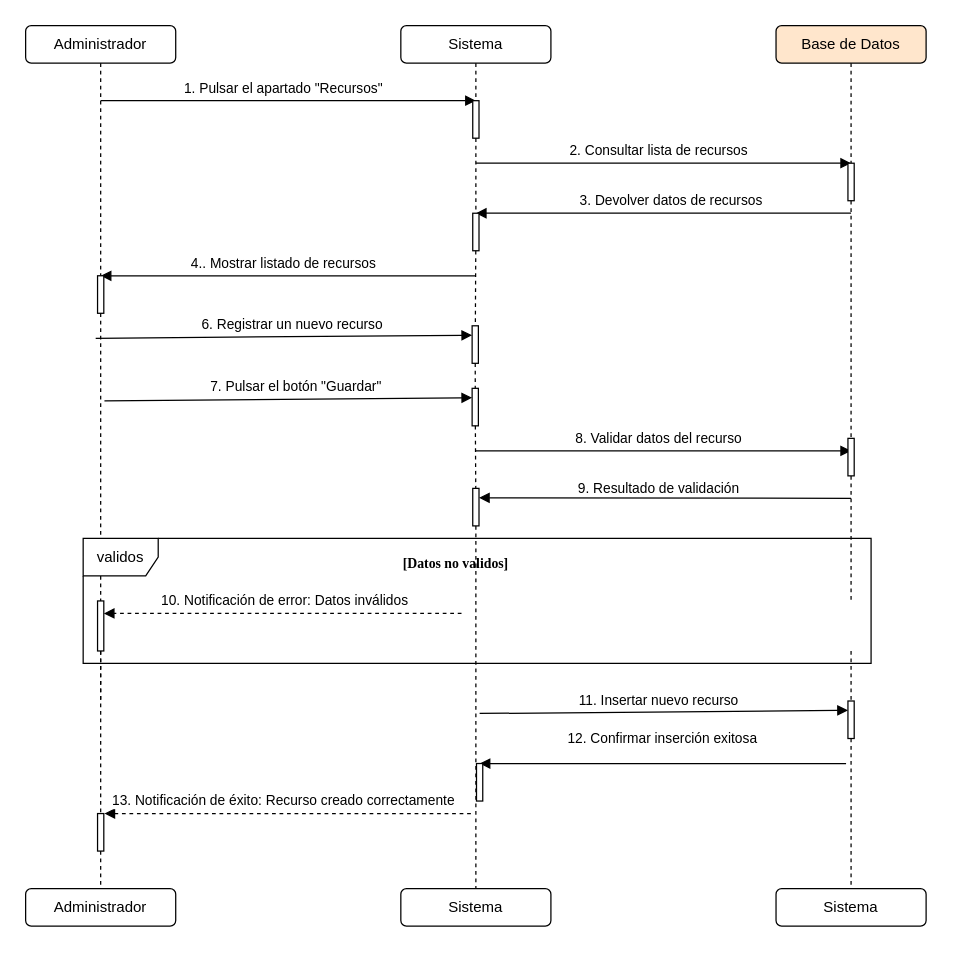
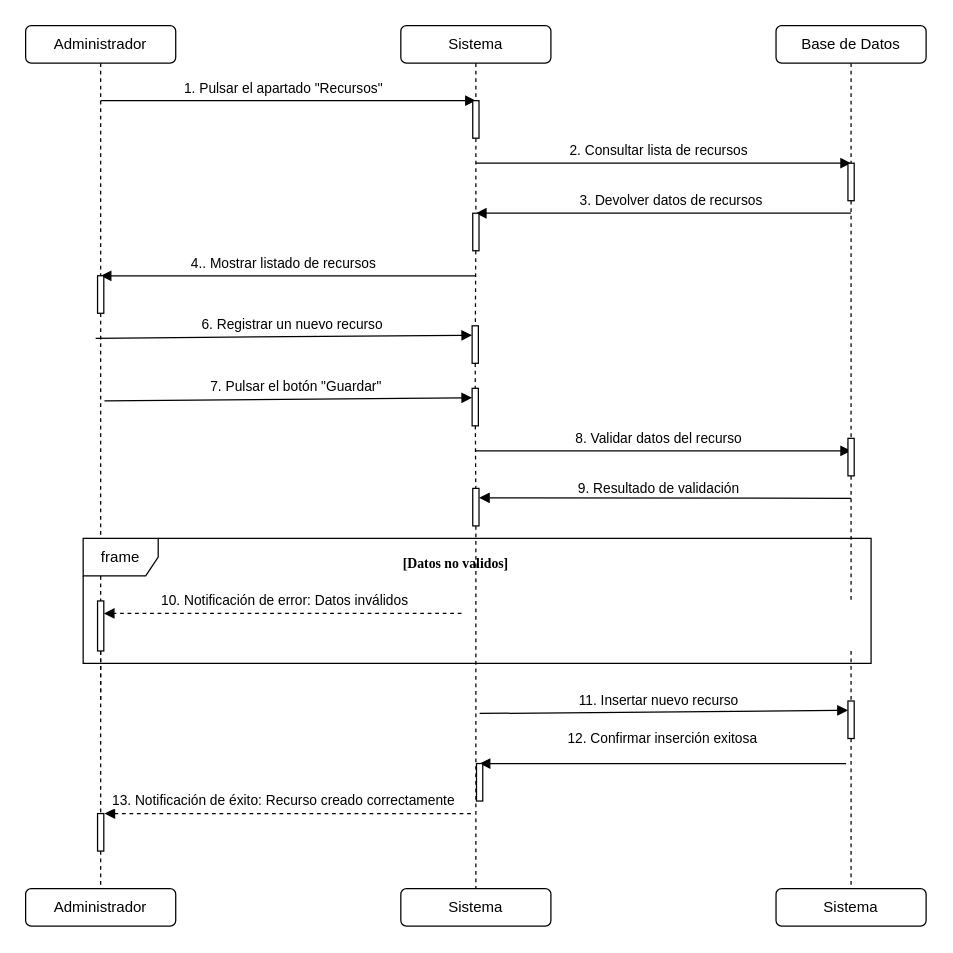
node "Base de Datos": fillcolor #ffe6cc -> #ffffff
node "validos": label "validos" -> "frame"
